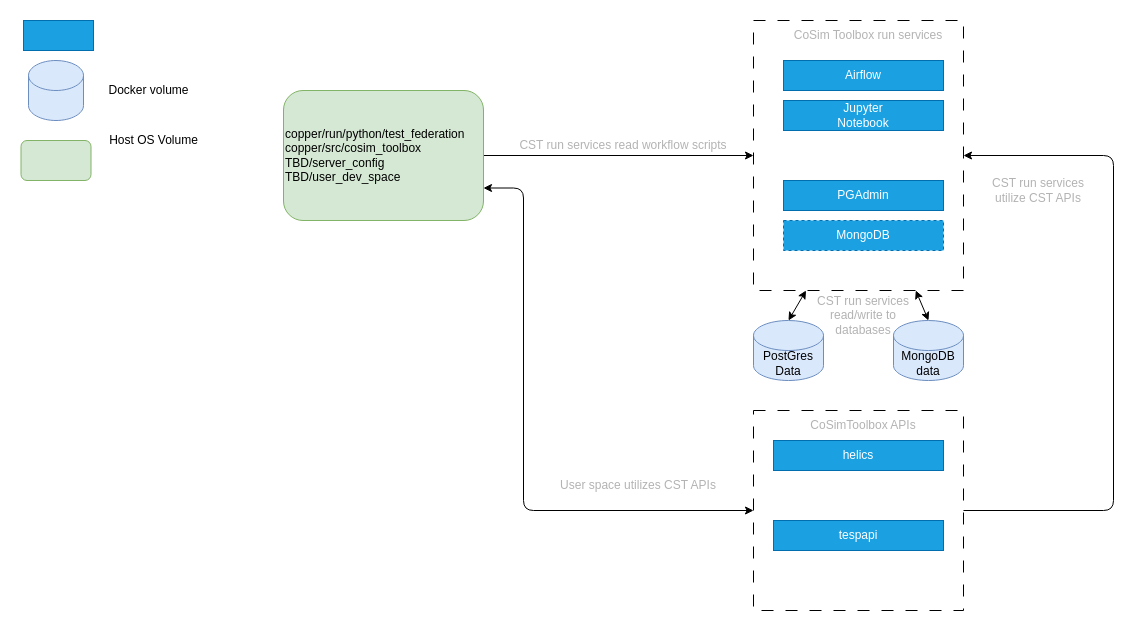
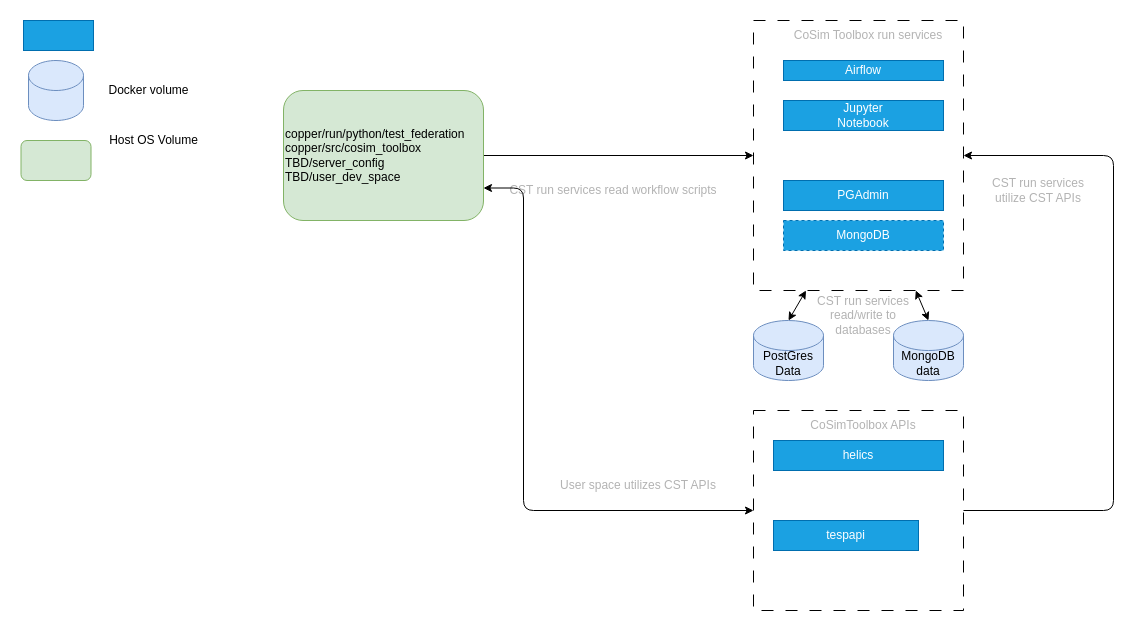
node "Airflow": size 160x30 -> 160x20
node "CST run services read workflow scripts": moved (624, 146) -> (614, 191)
node "tespapi": size 170x30 -> 145x30
